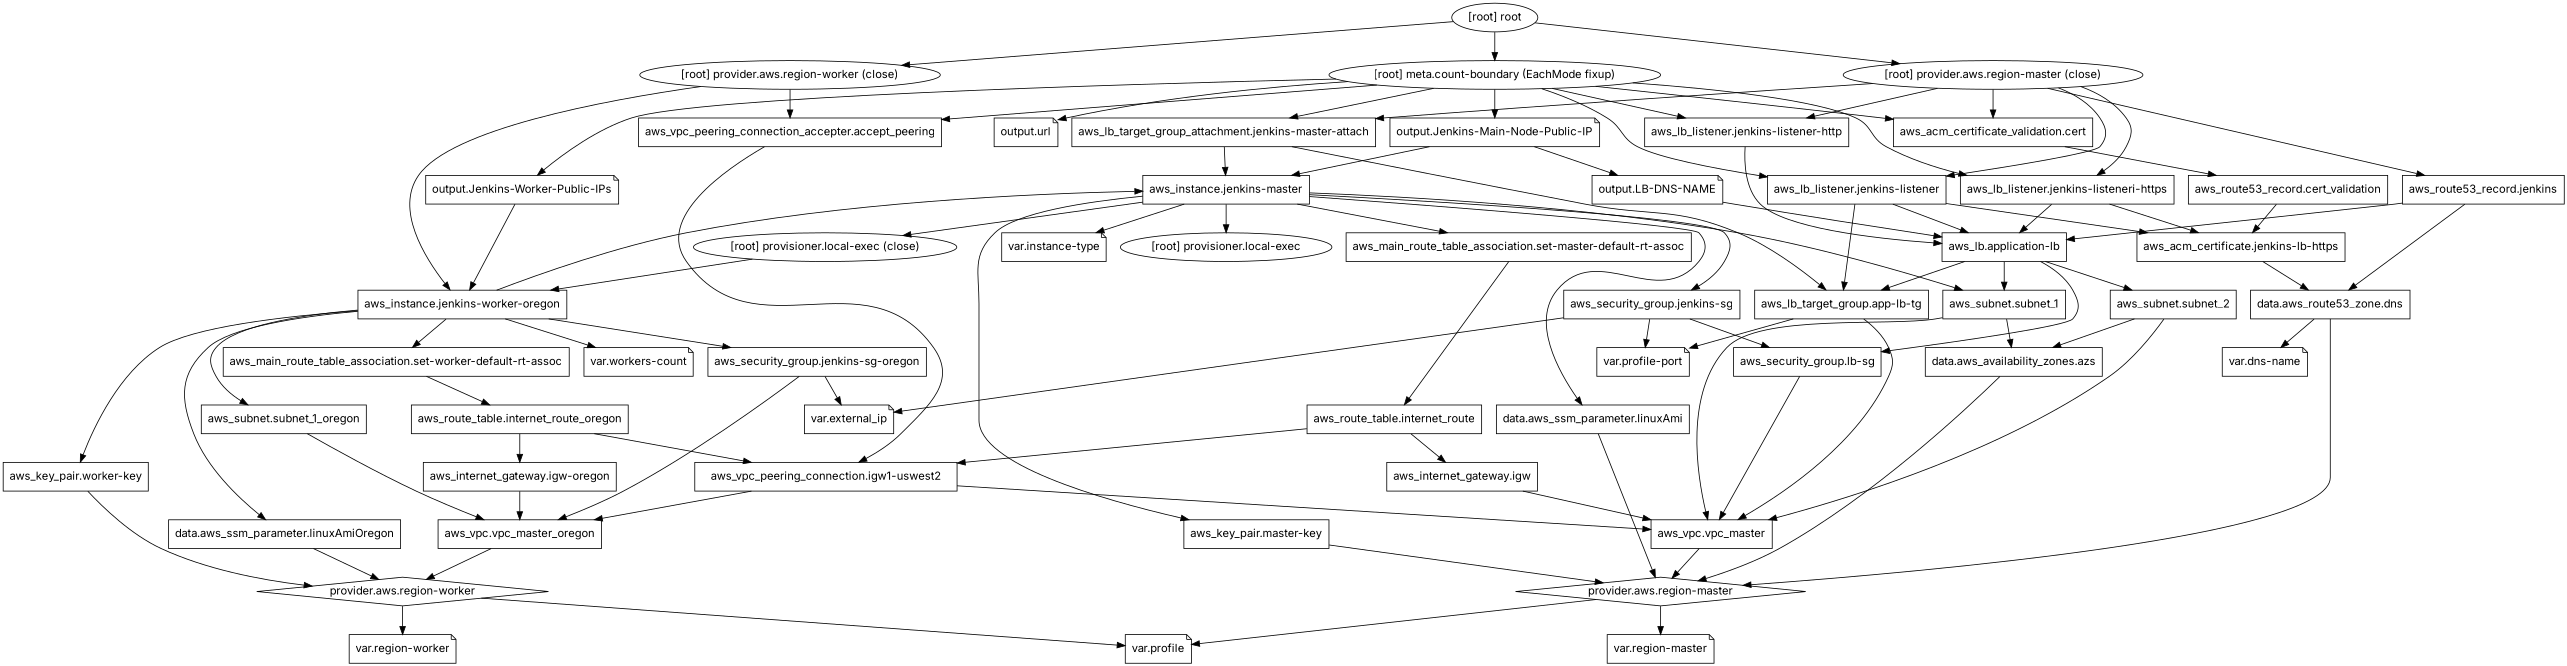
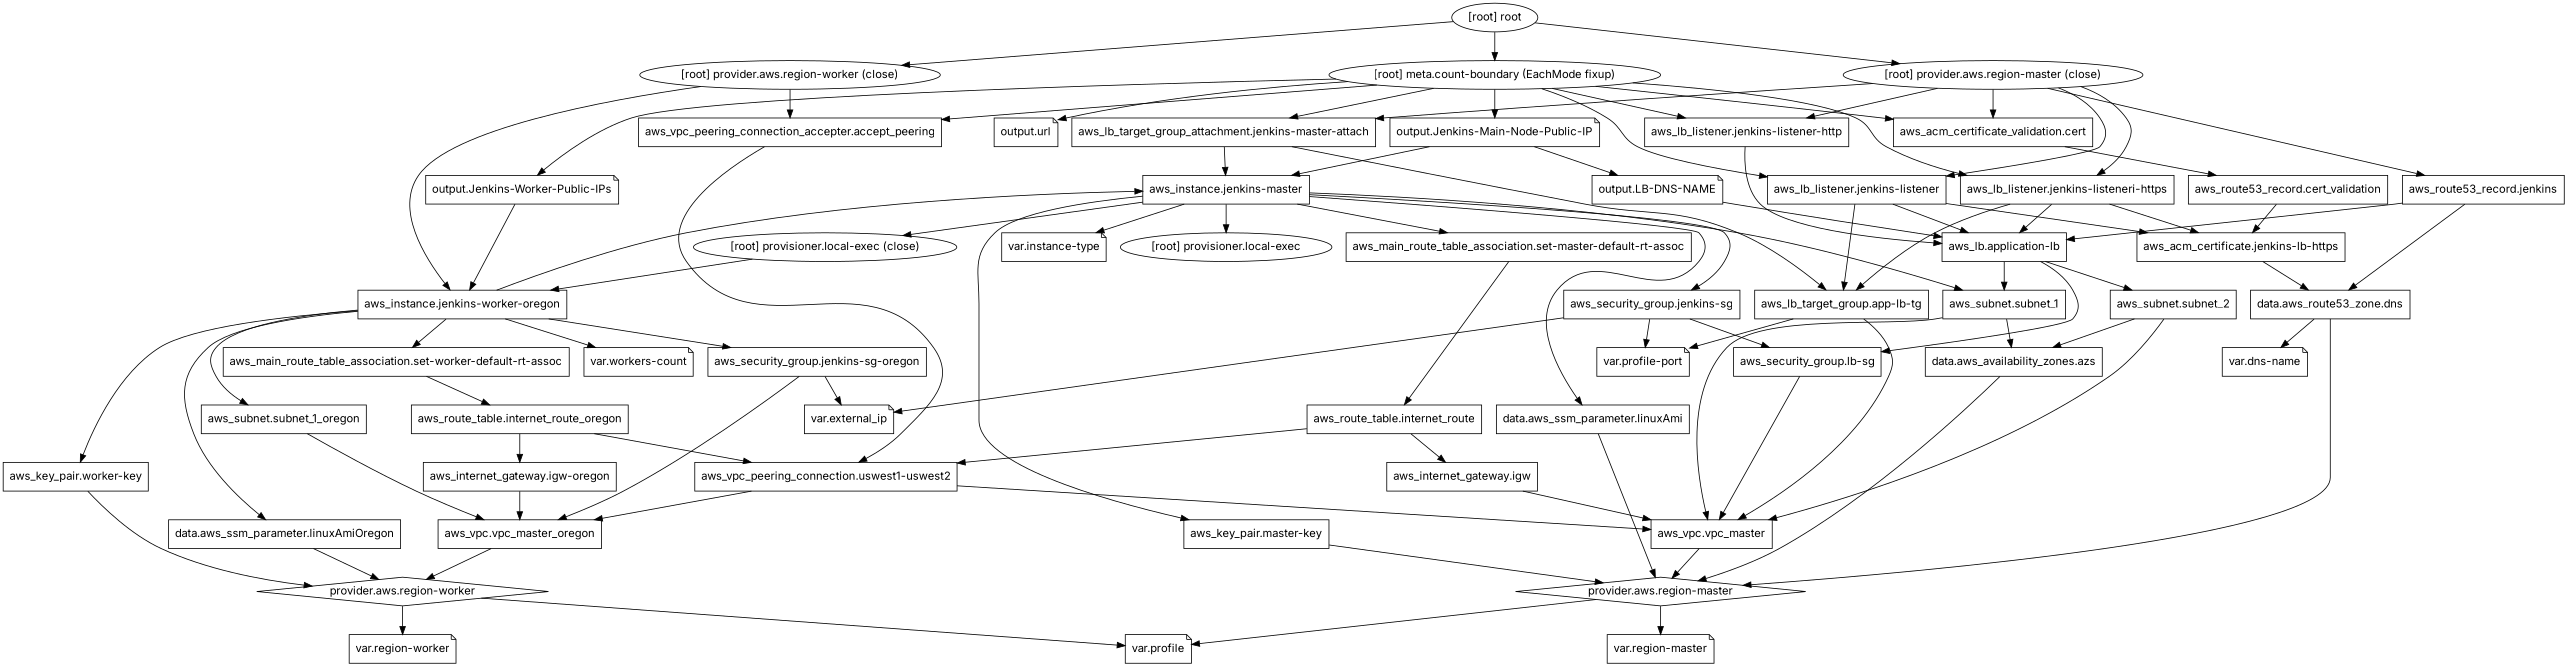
edge "aws_lb.application-lb" -> "aws_lb_target_group.app-lb-tg": now "aws_lb_listener.jenkins-listeneri-https" -> "aws_lb_target_group.app-lb-tg"
node "aws_vpc_peering_connection.igw1-uswest2": label "aws_vpc_peering_connection.igw1-uswest2" -> "aws_vpc_peering_connection.uswest1-uswest2"
